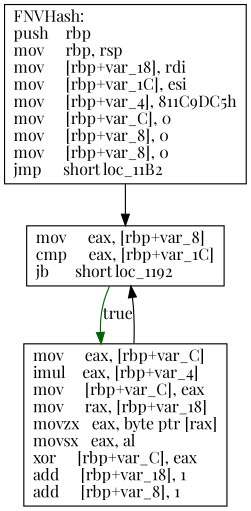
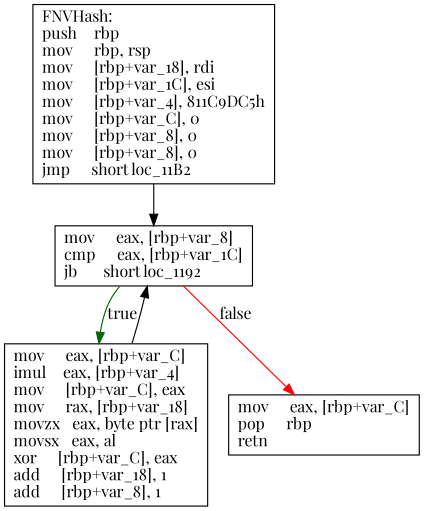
node "mov     eax, [rbp+var_C] pop     rbp retn": added
